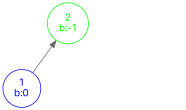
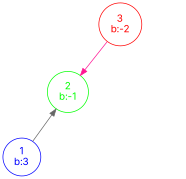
node "3 b:-2": added
node "1 b:0": label "1 b:0" -> "1 b:3"
